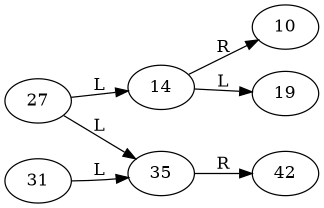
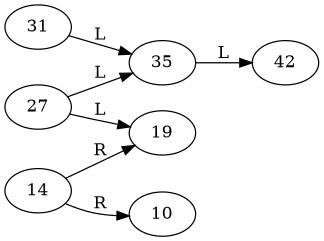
edge "14" -> "19": label "L" -> "R"
edge "27" -> "14": now "27" -> "19"
edge "35" -> "42": label "R" -> "L"
